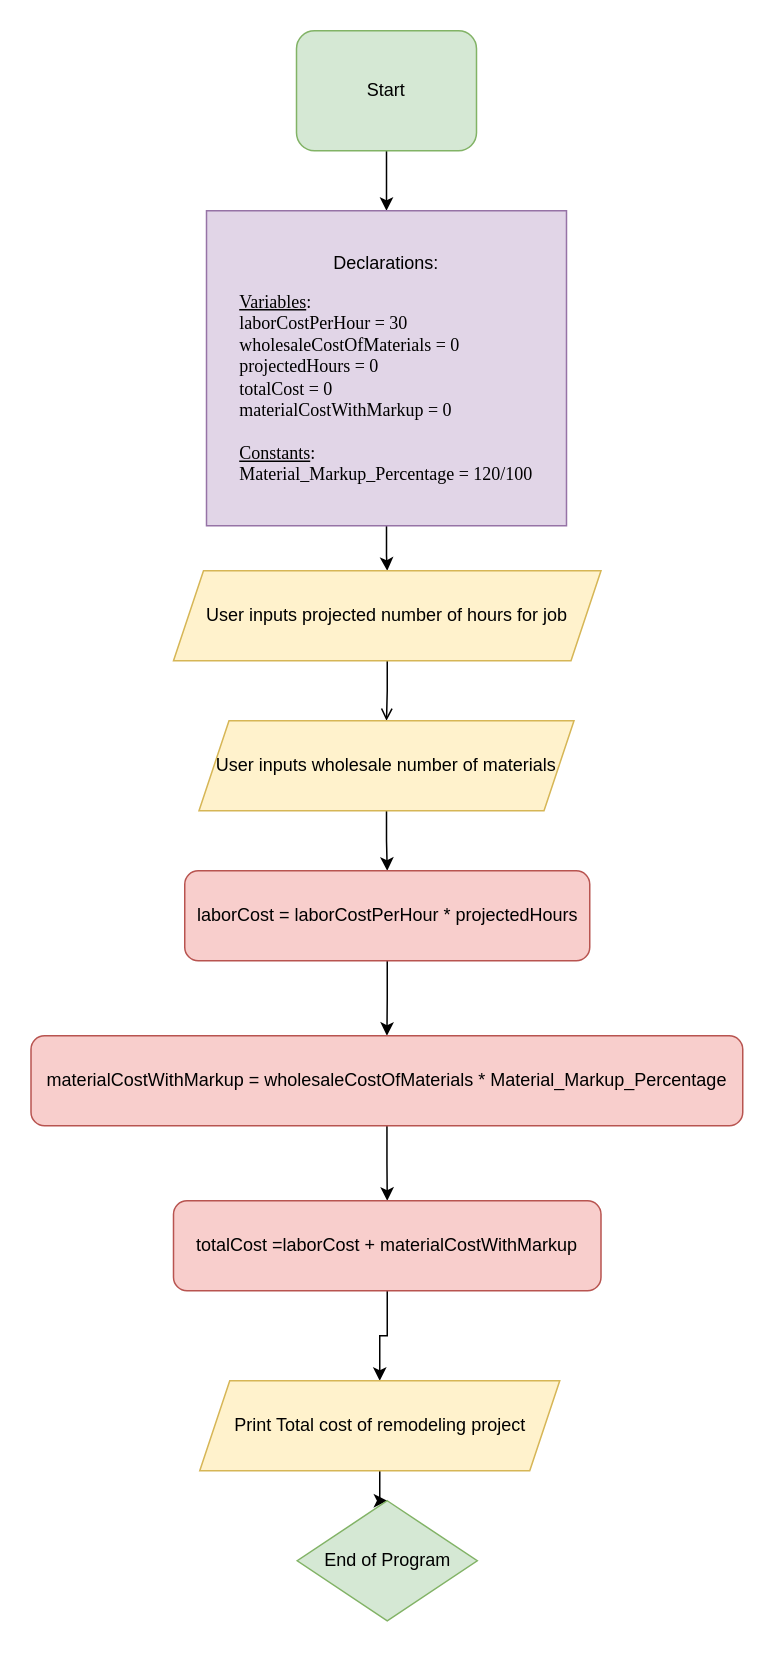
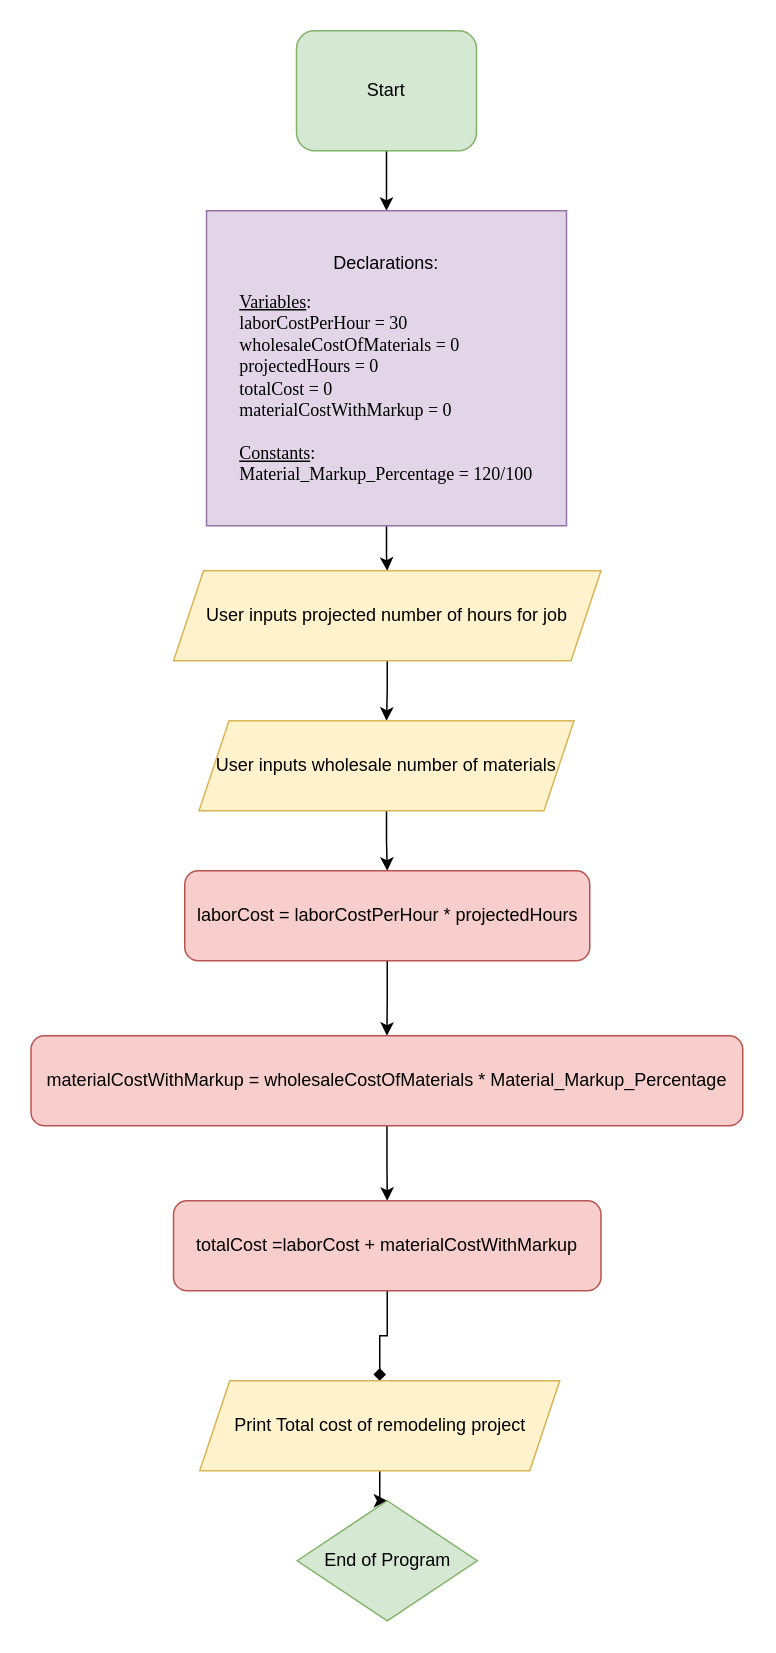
edge "User inputs projected number of hours for job" -> "User inputs wholesale number of materials": arrowhead open -> classic
edge "totalCost =laborCost + materialCostWithMarkup" -> "Print Total cost of remodeling project": arrowhead classic -> diamond
